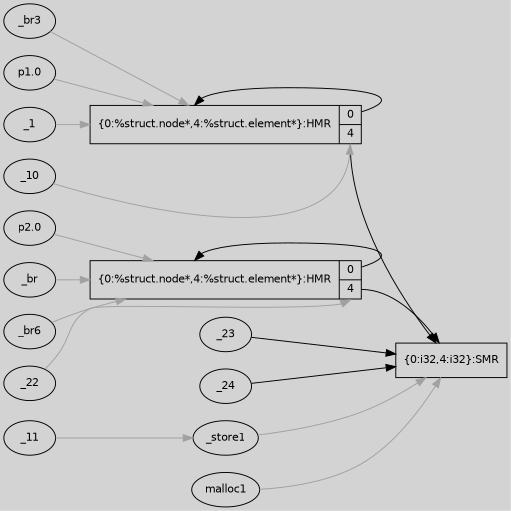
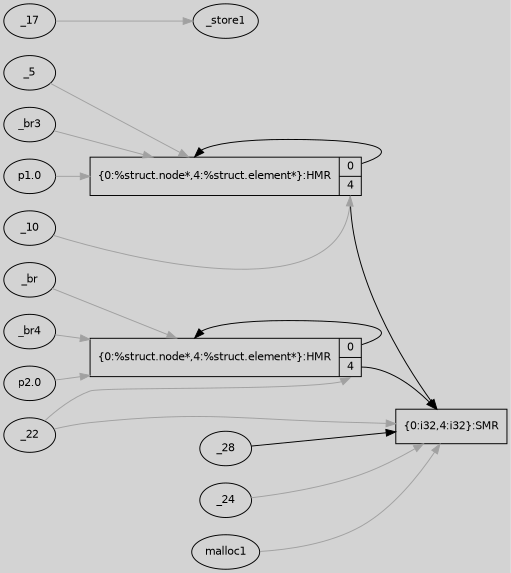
node "_1": label "_1" -> "_5"
node "_br6": label "_br6" -> "_br4"
node "_23": label "_23" -> "_28"
edge "_24" -> "{0:i32,4:i32}:SMR": color black -> gray63
edge "_store1" -> "{0:i32,4:i32}:SMR": now "_22" -> "{0:i32,4:i32}:SMR"
node "_11": label "_11" -> "_17"
